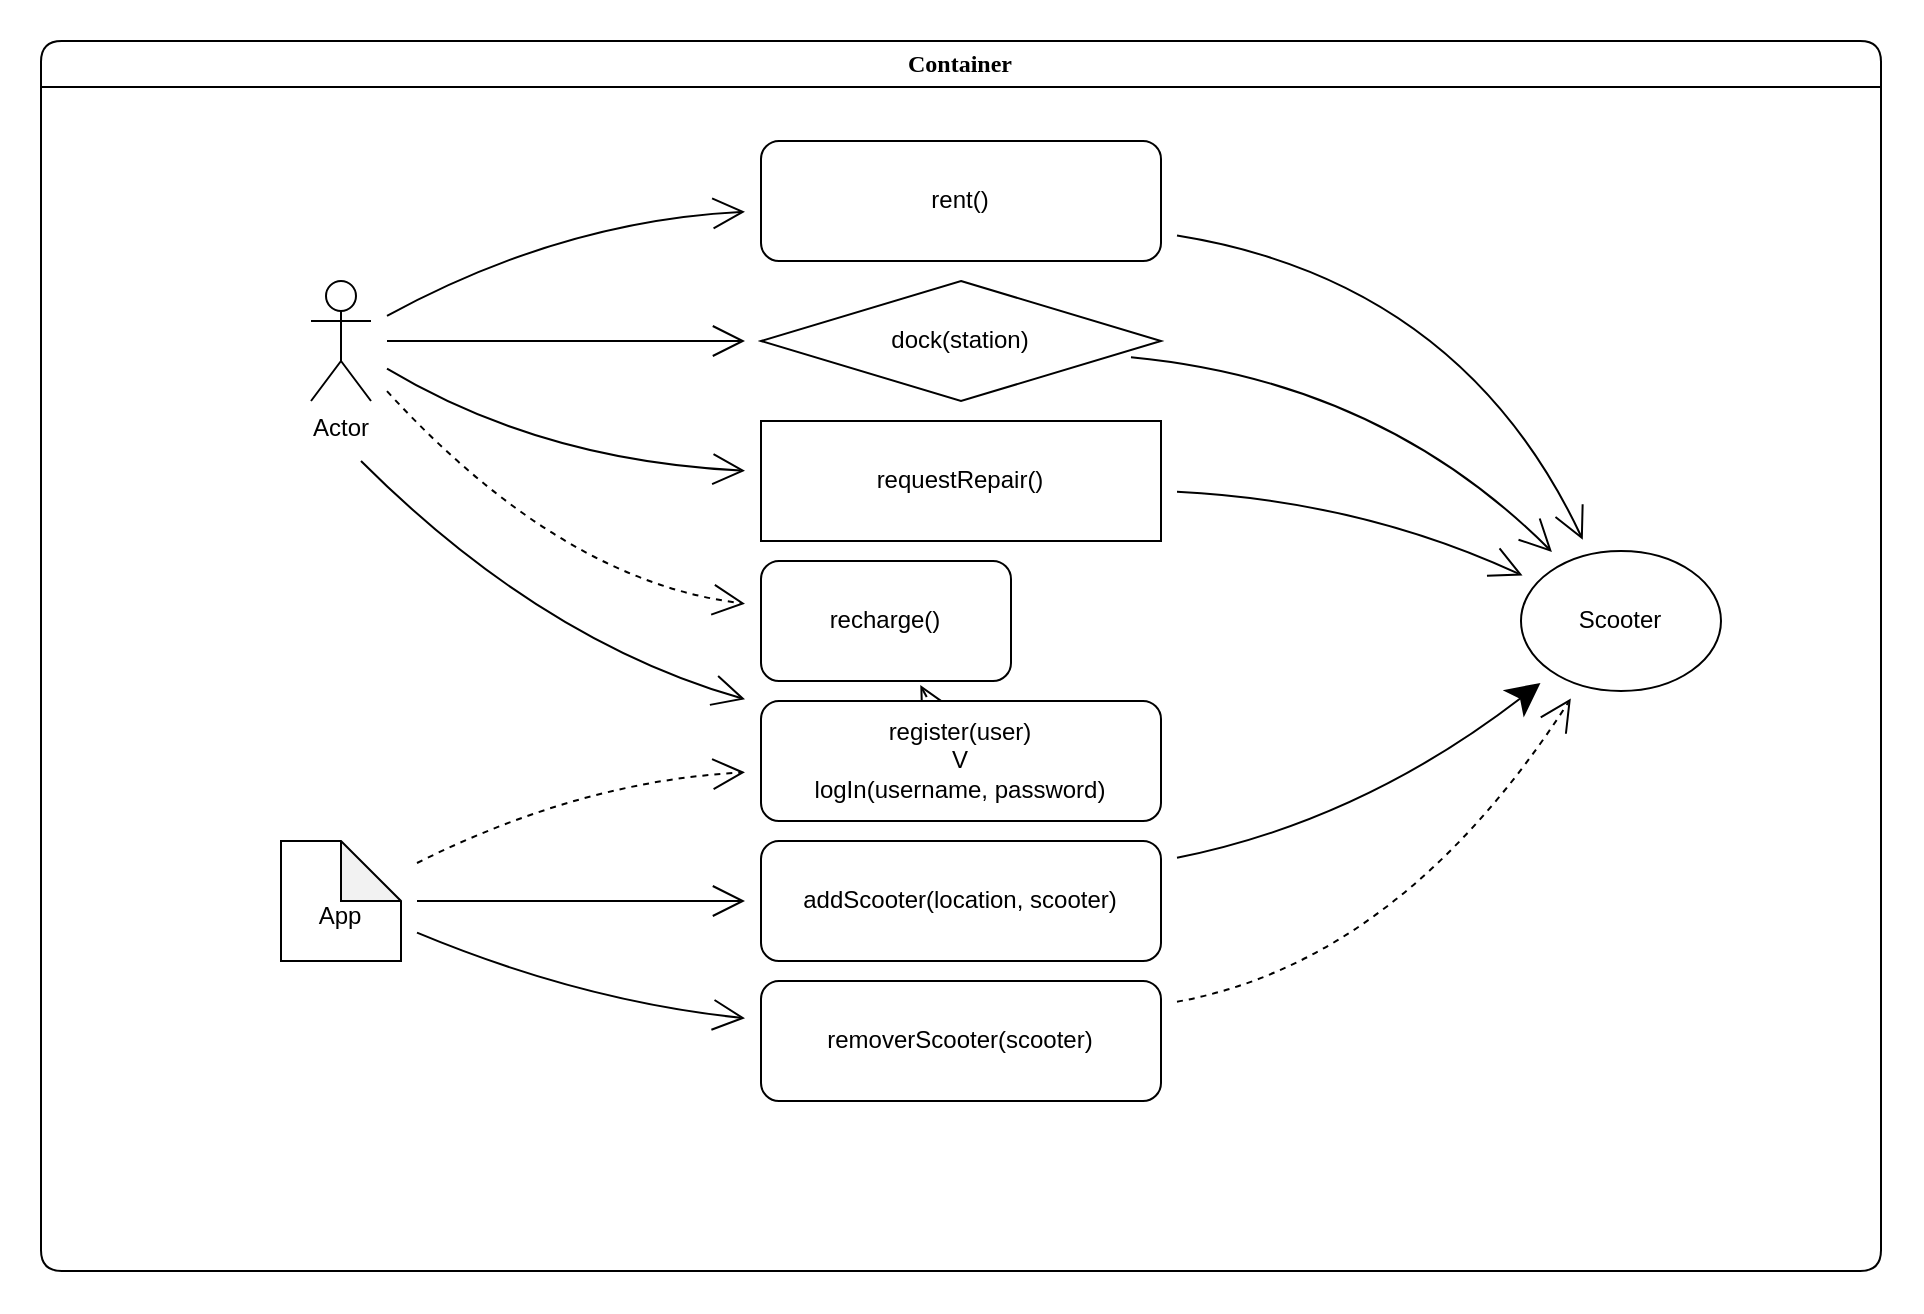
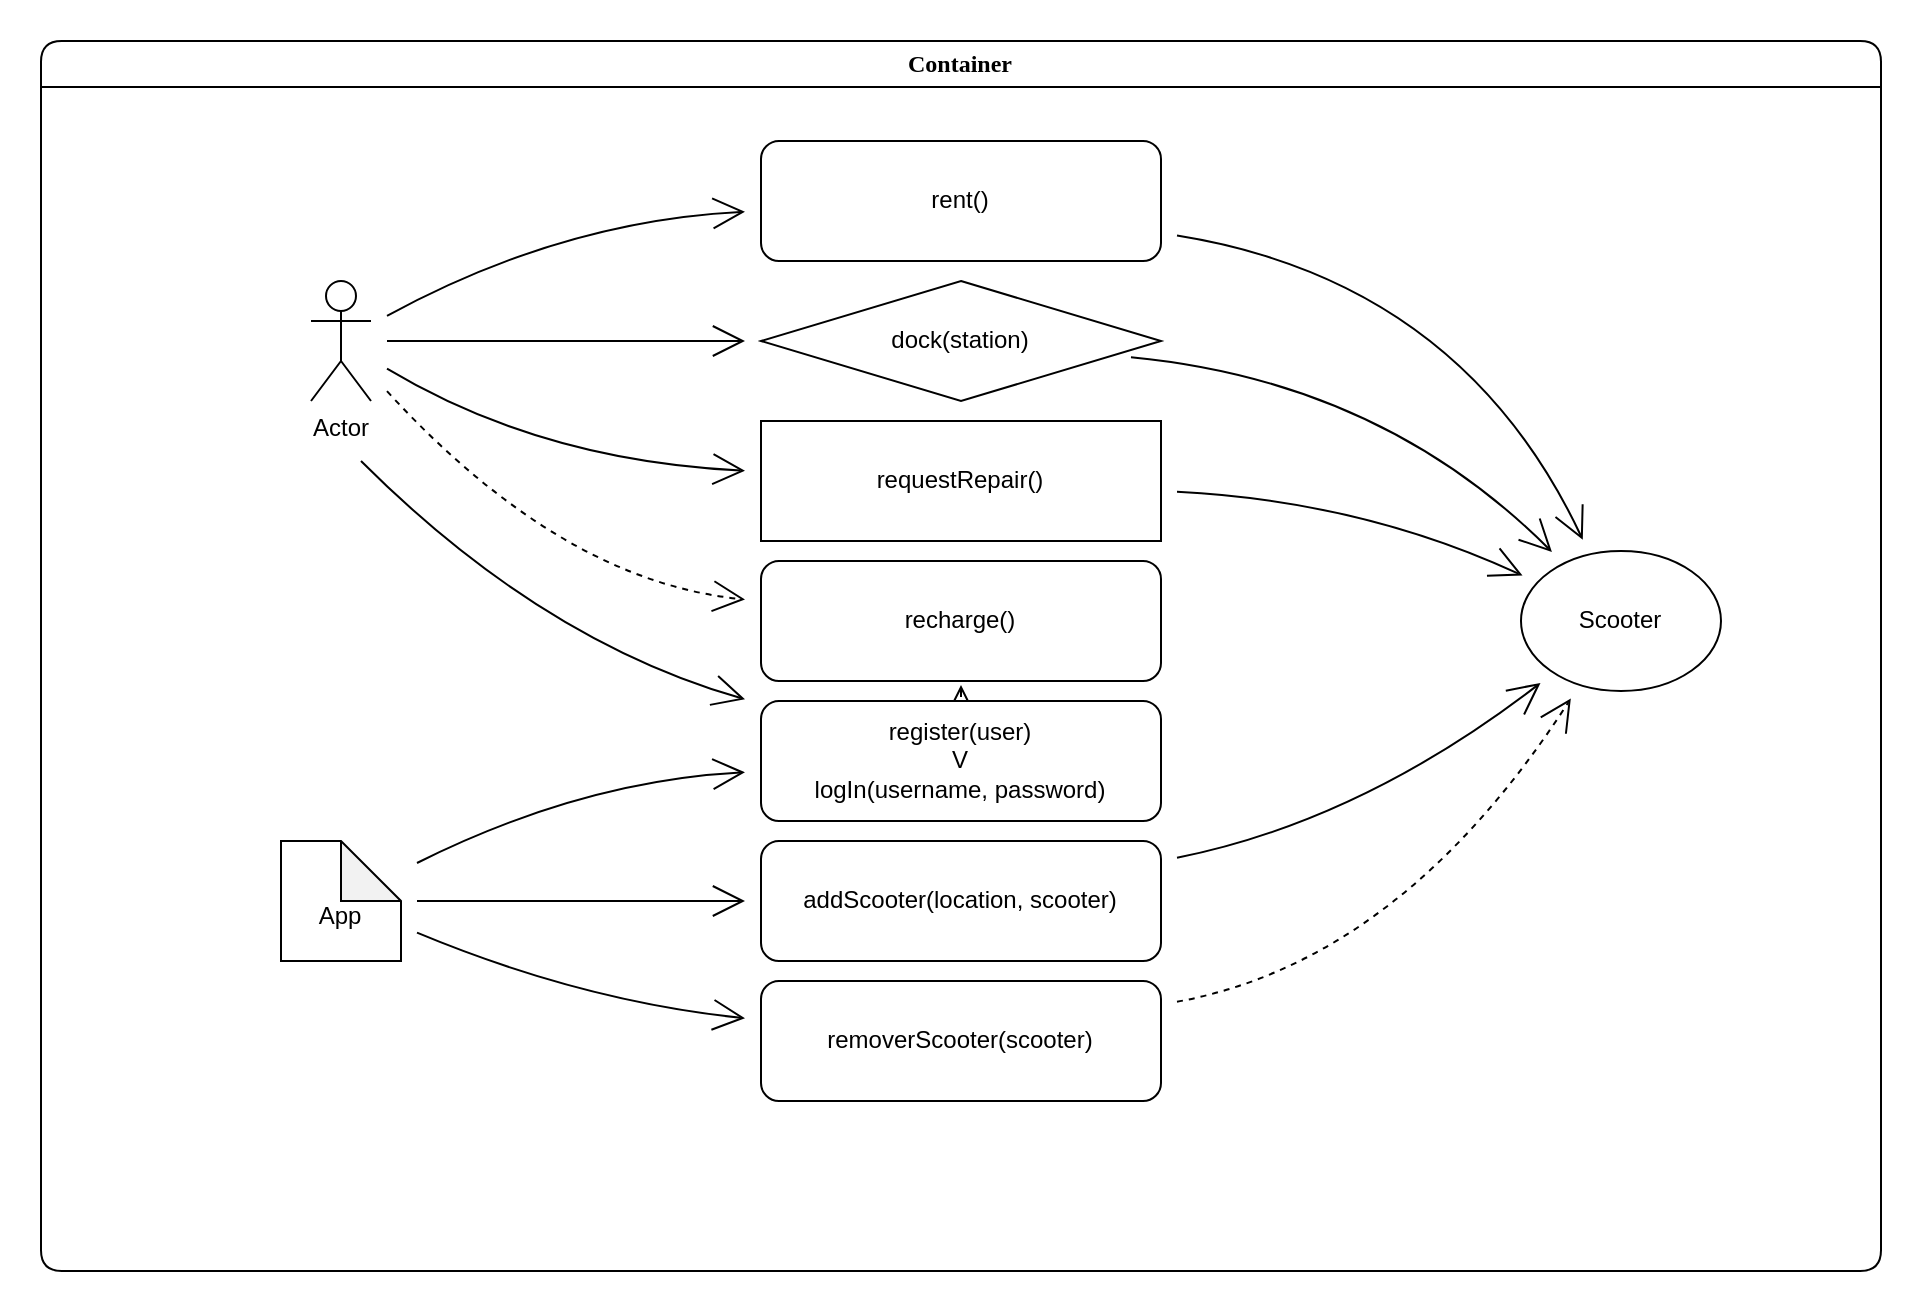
node "recharge()": size 250x120 -> 400x120
edge "addScooter(location, scooter)" -> "Scooter": arrowhead classic -> open
edge "App" -> "register(user) V logIn(username, password)": style dashed -> solid
